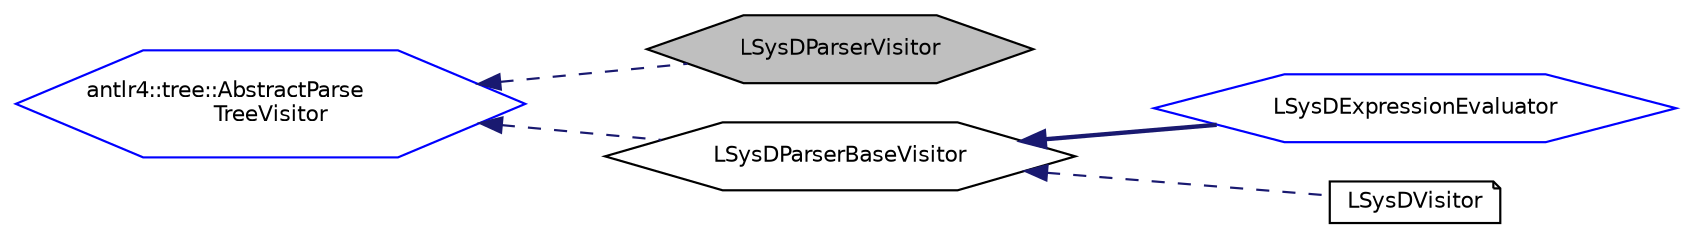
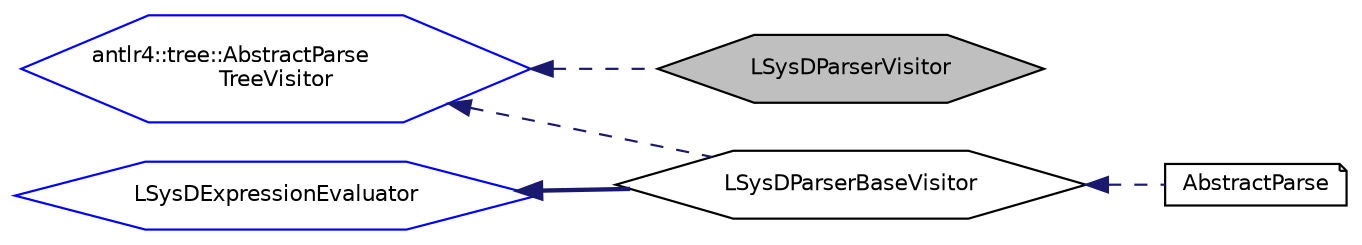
edge "LSysDExpressionEvaluator" -> "LSysDParserBaseVisitor": reversed
node "LSysDVisitor": label "LSysDVisitor" -> "AbstractParse"
